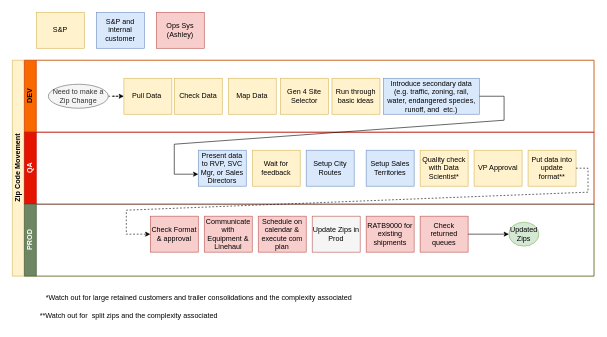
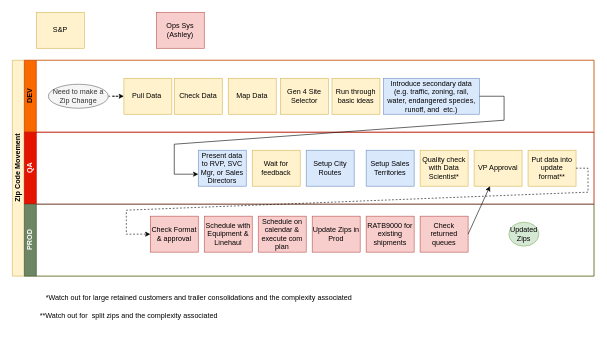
node "S&P and internal customer": removed
node "Communicate with Equipment & Linehaul": label "Communicate with Equipment & Linehaul" -> "Schedule with Equipment & Linehaul"
node "Update Zips in Prod": fillcolor #f5f5f5 -> #f8cecc
edge "Check returned queues" -> "Updated Zips": now "Check returned queues" -> "VP Approval"
